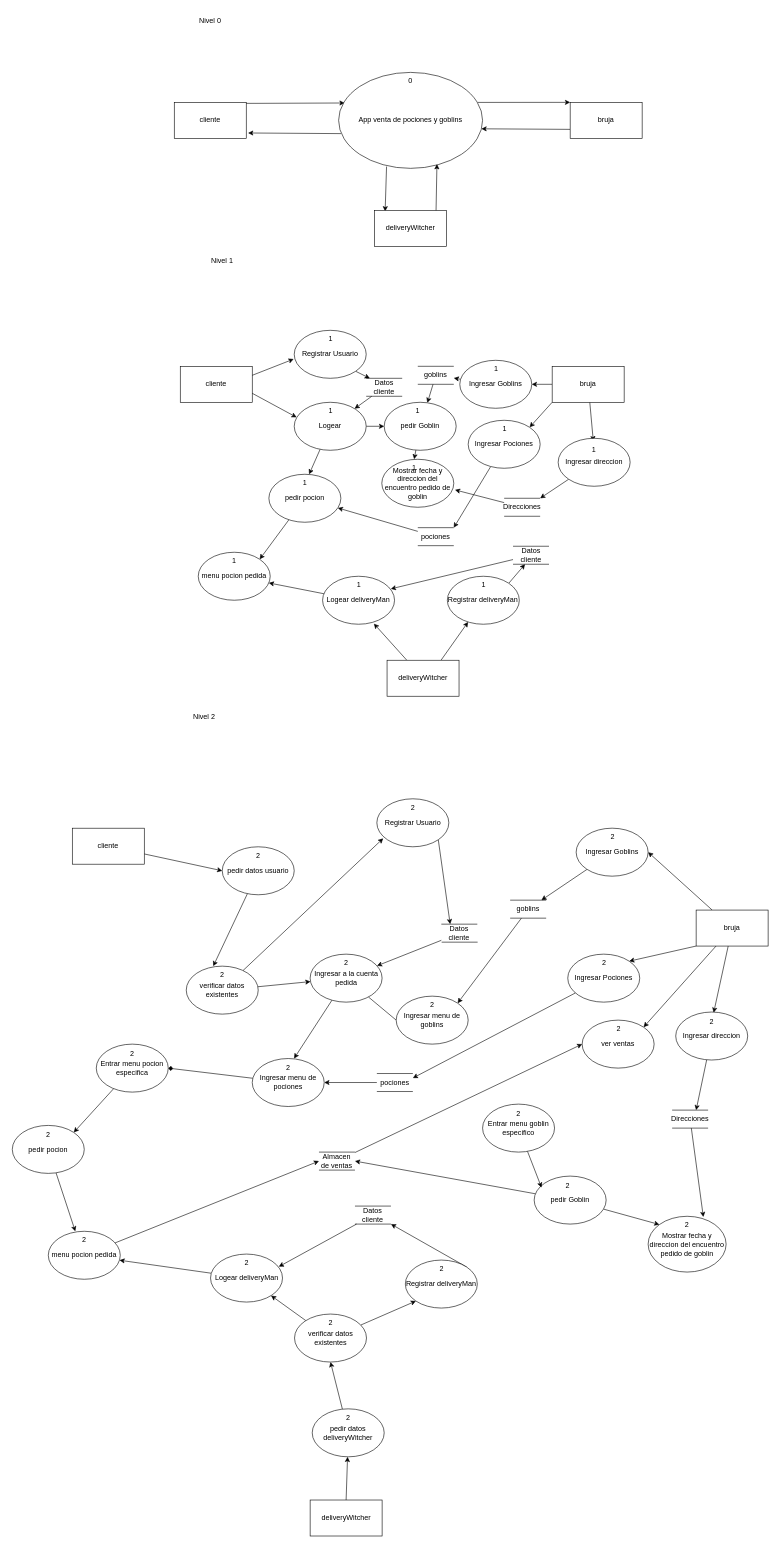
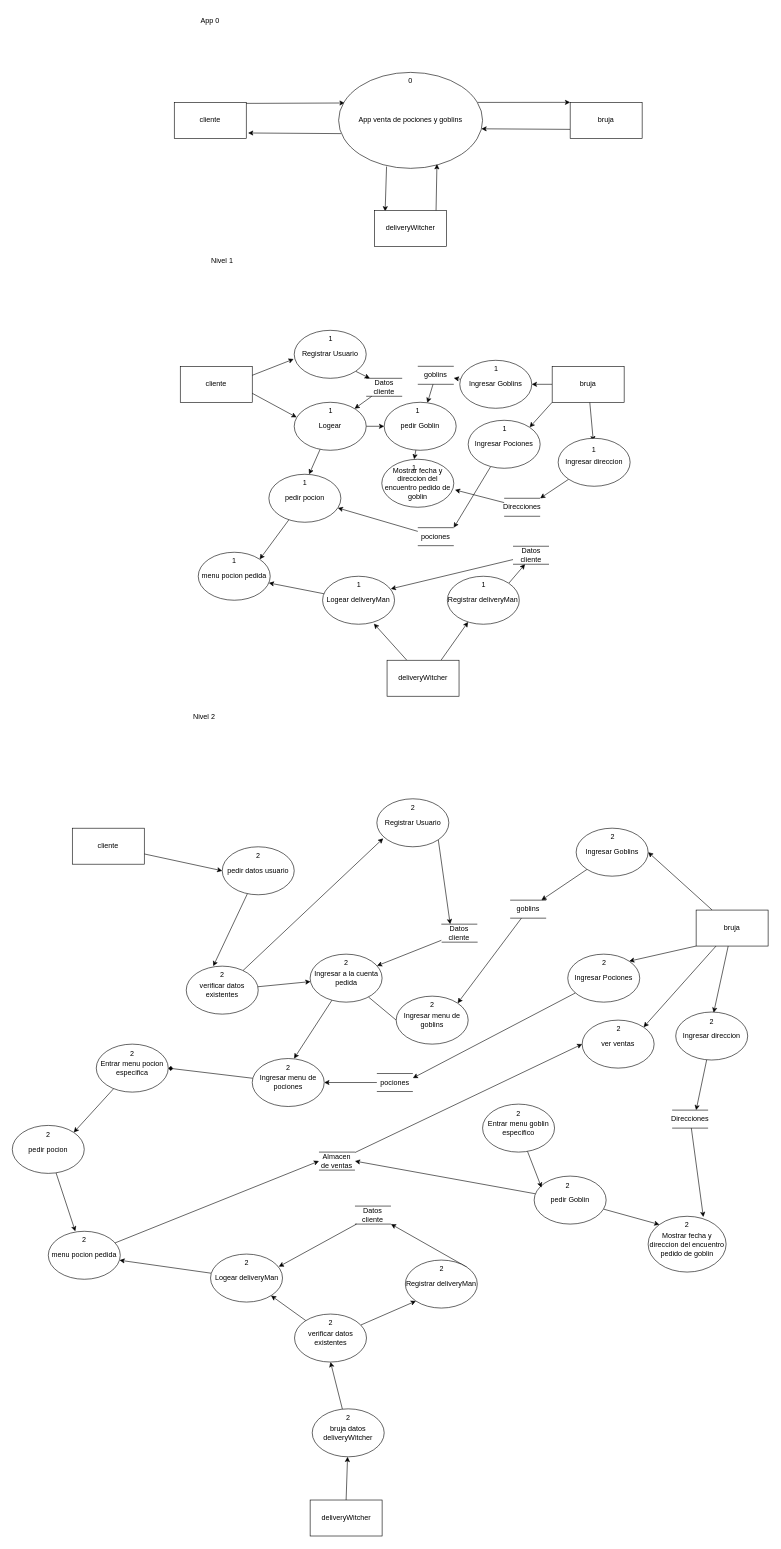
node "Nivel 0": label "Nivel 0" -> "App 0"
node "pedir datos deliveryWitcher": label "pedir datos deliveryWitcher" -> "bruja datos deliveryWitcher"
